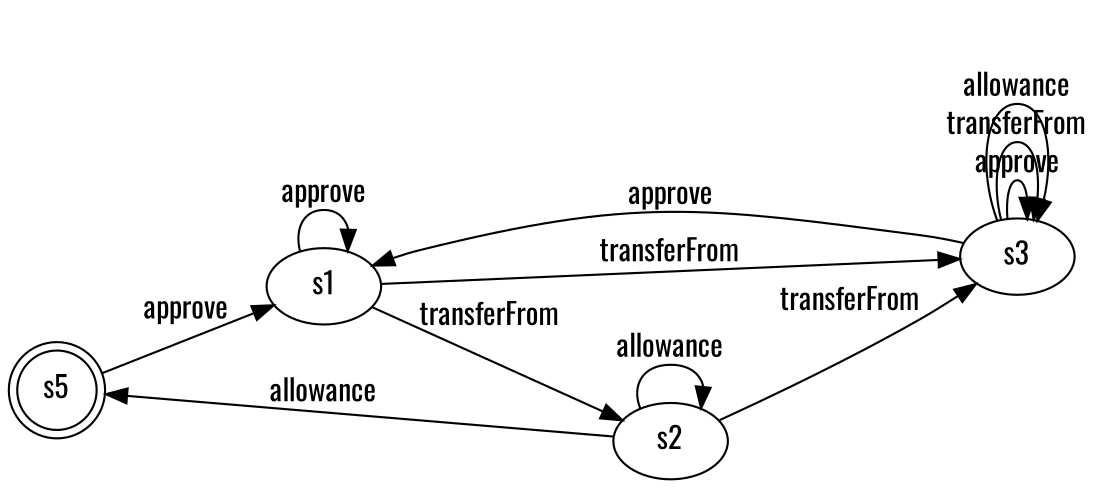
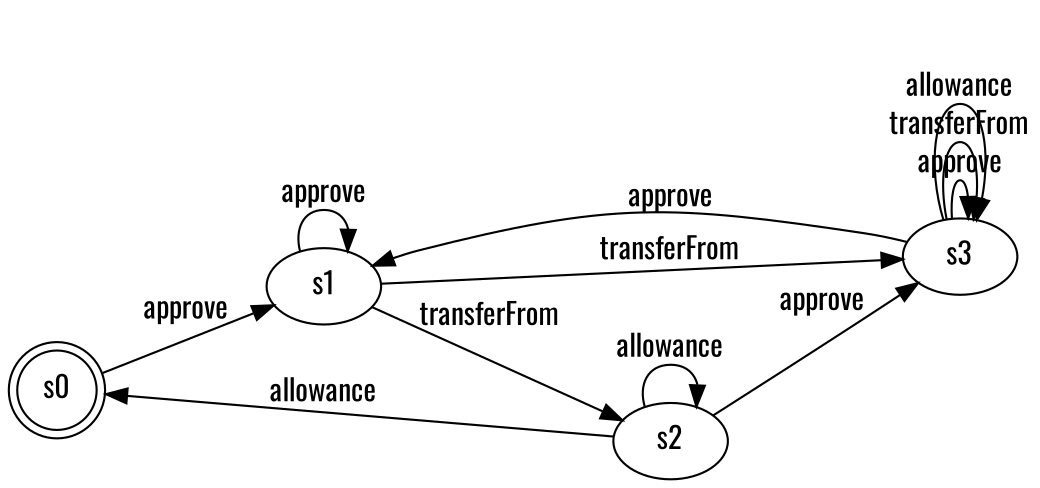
edge "s2" -> "s3": label "transferFrom" -> "approve"
node "s5": label "s5" -> "s0"
